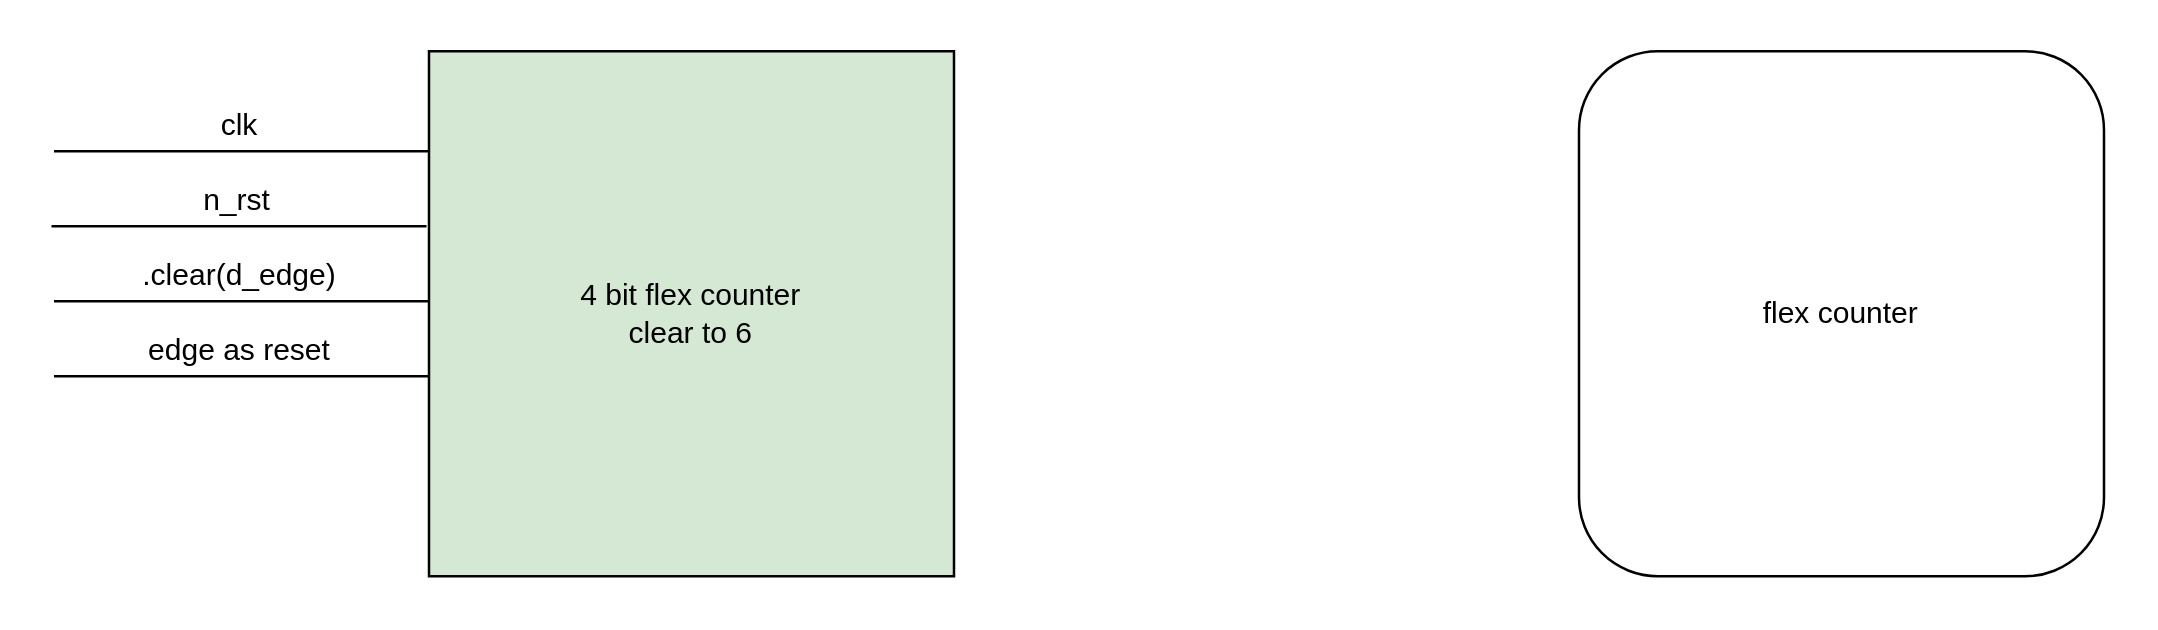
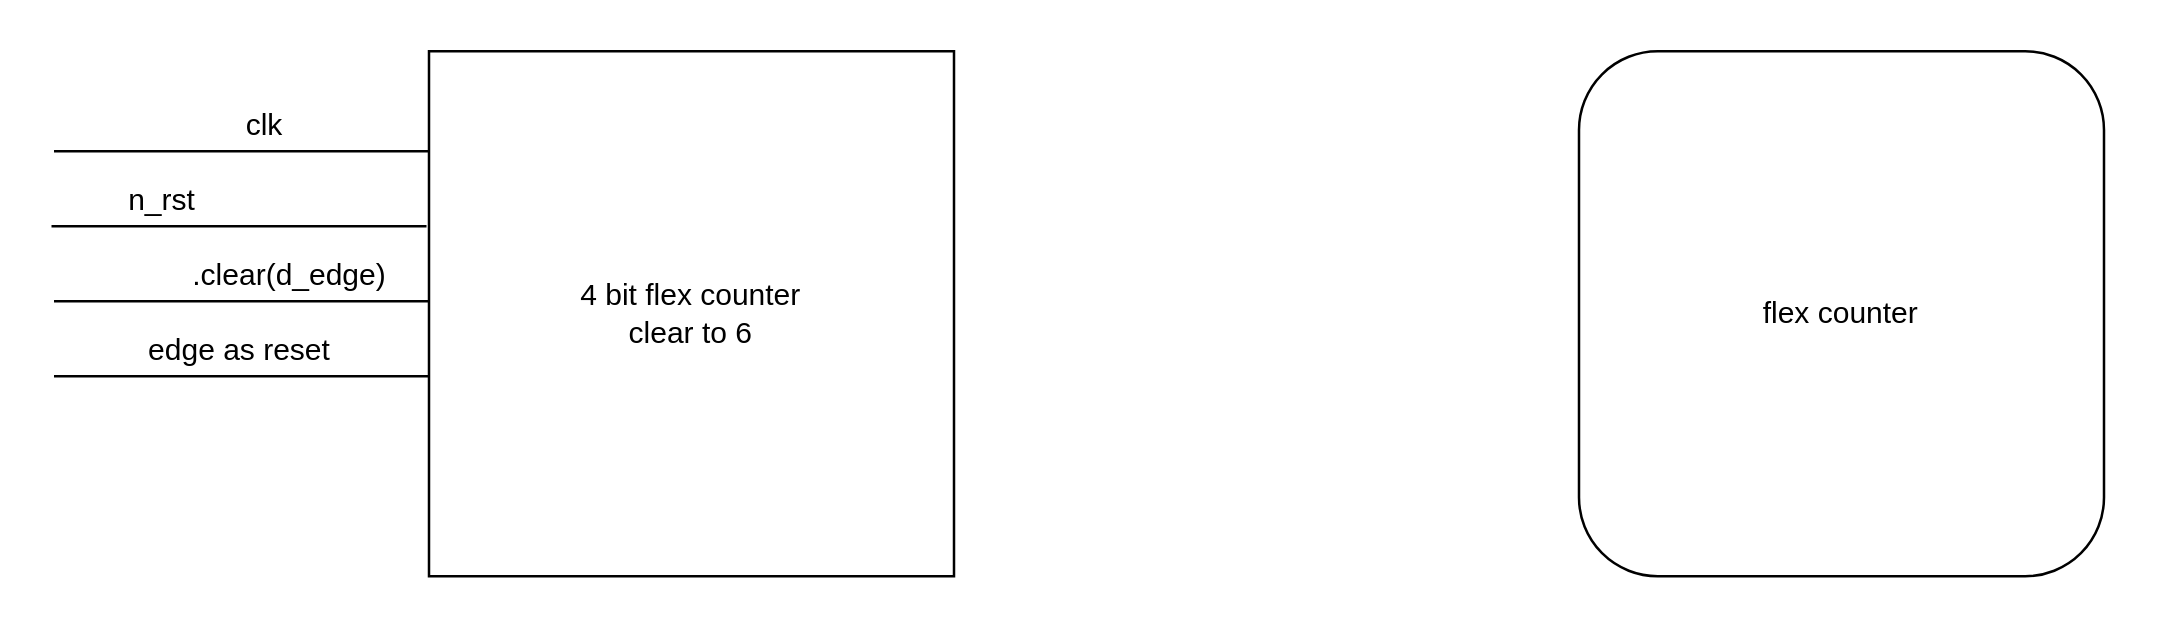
node "clk": moved (239, 126) -> (264, 126)
node "n_rst": moved (236, 201) -> (161, 201)
node ".clear(d_edge)": moved (239, 276) -> (289, 276)
node "4 bit flex counter clear to 6": fillcolor #d5e8d4 -> #ffffff
